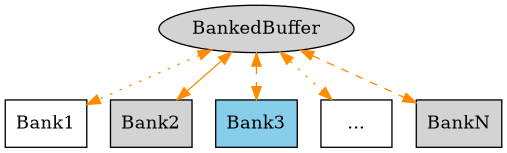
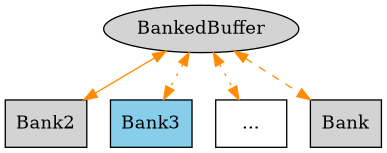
edge "BankedBuffer" -- "Bank3": style dashed -> dotted
node "Bank1": removed
node "BankN": label "BankN" -> "Bank"
